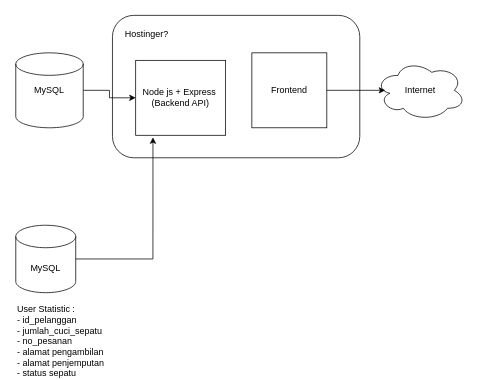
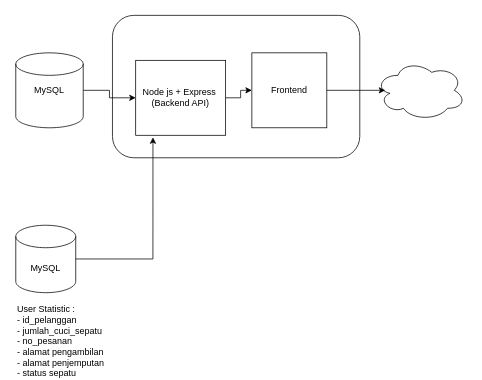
node "Hostinger?": removed
node "Internet": removed
edge "Node js + Express (Backend API)" -> "Frontend": added
